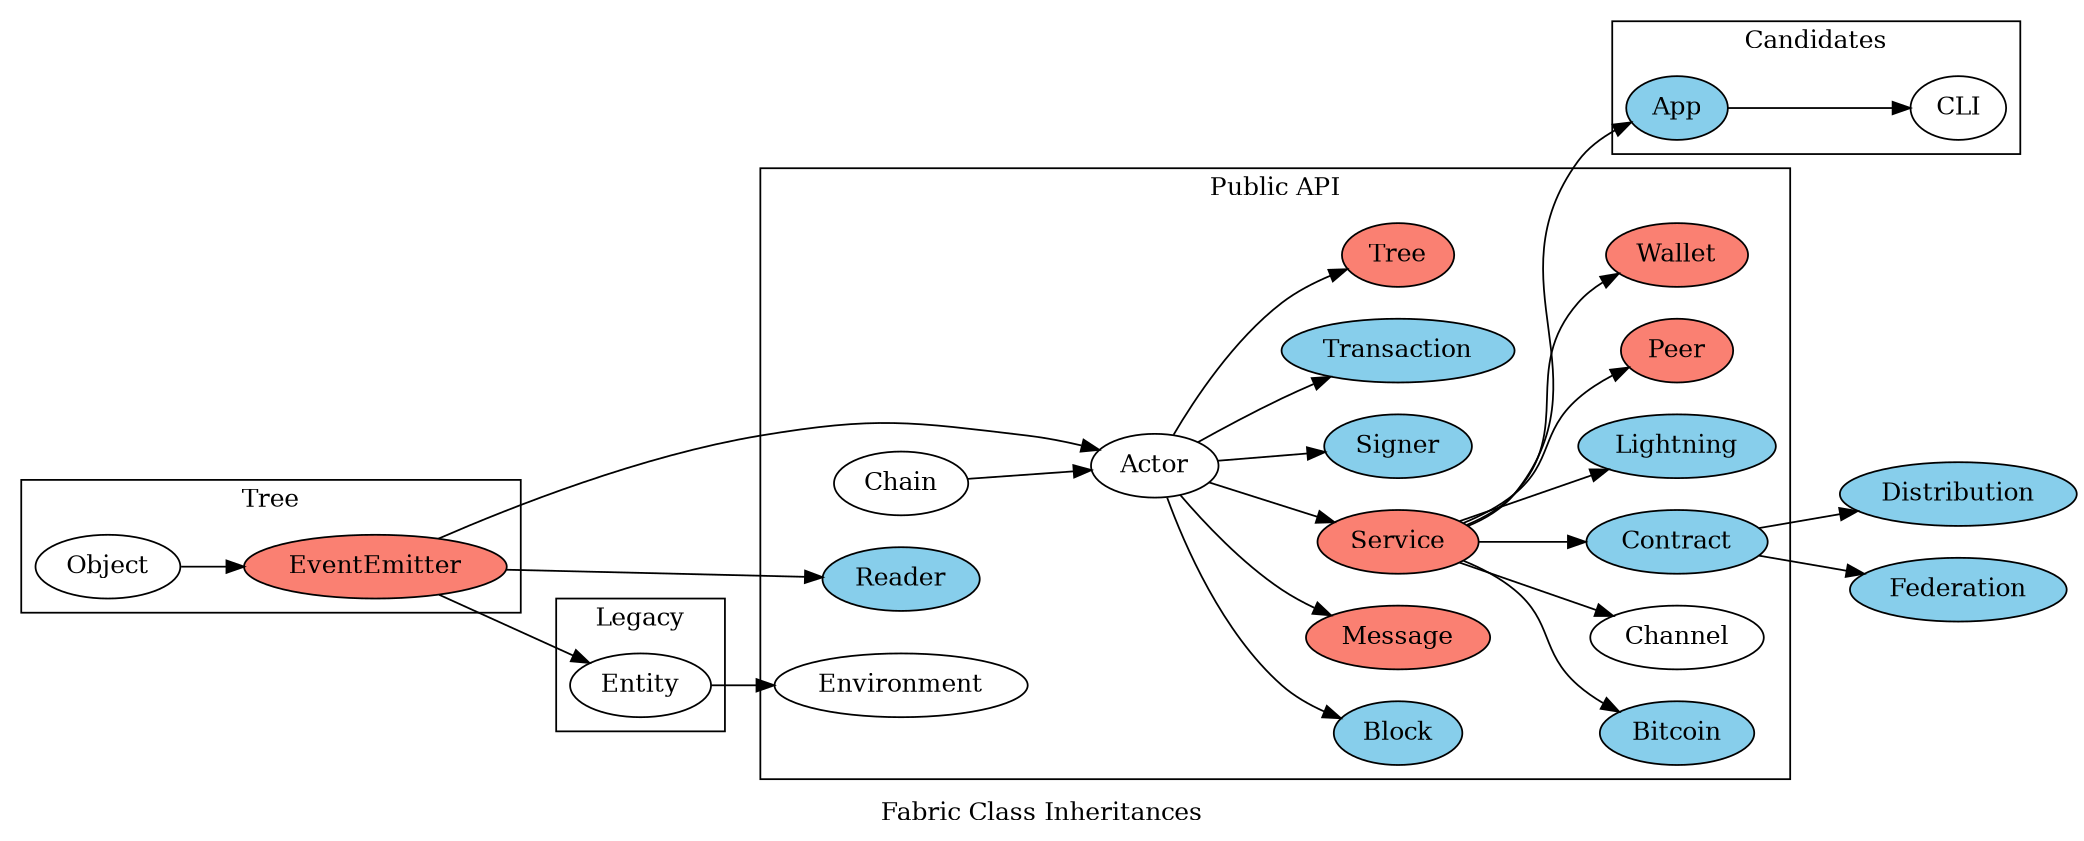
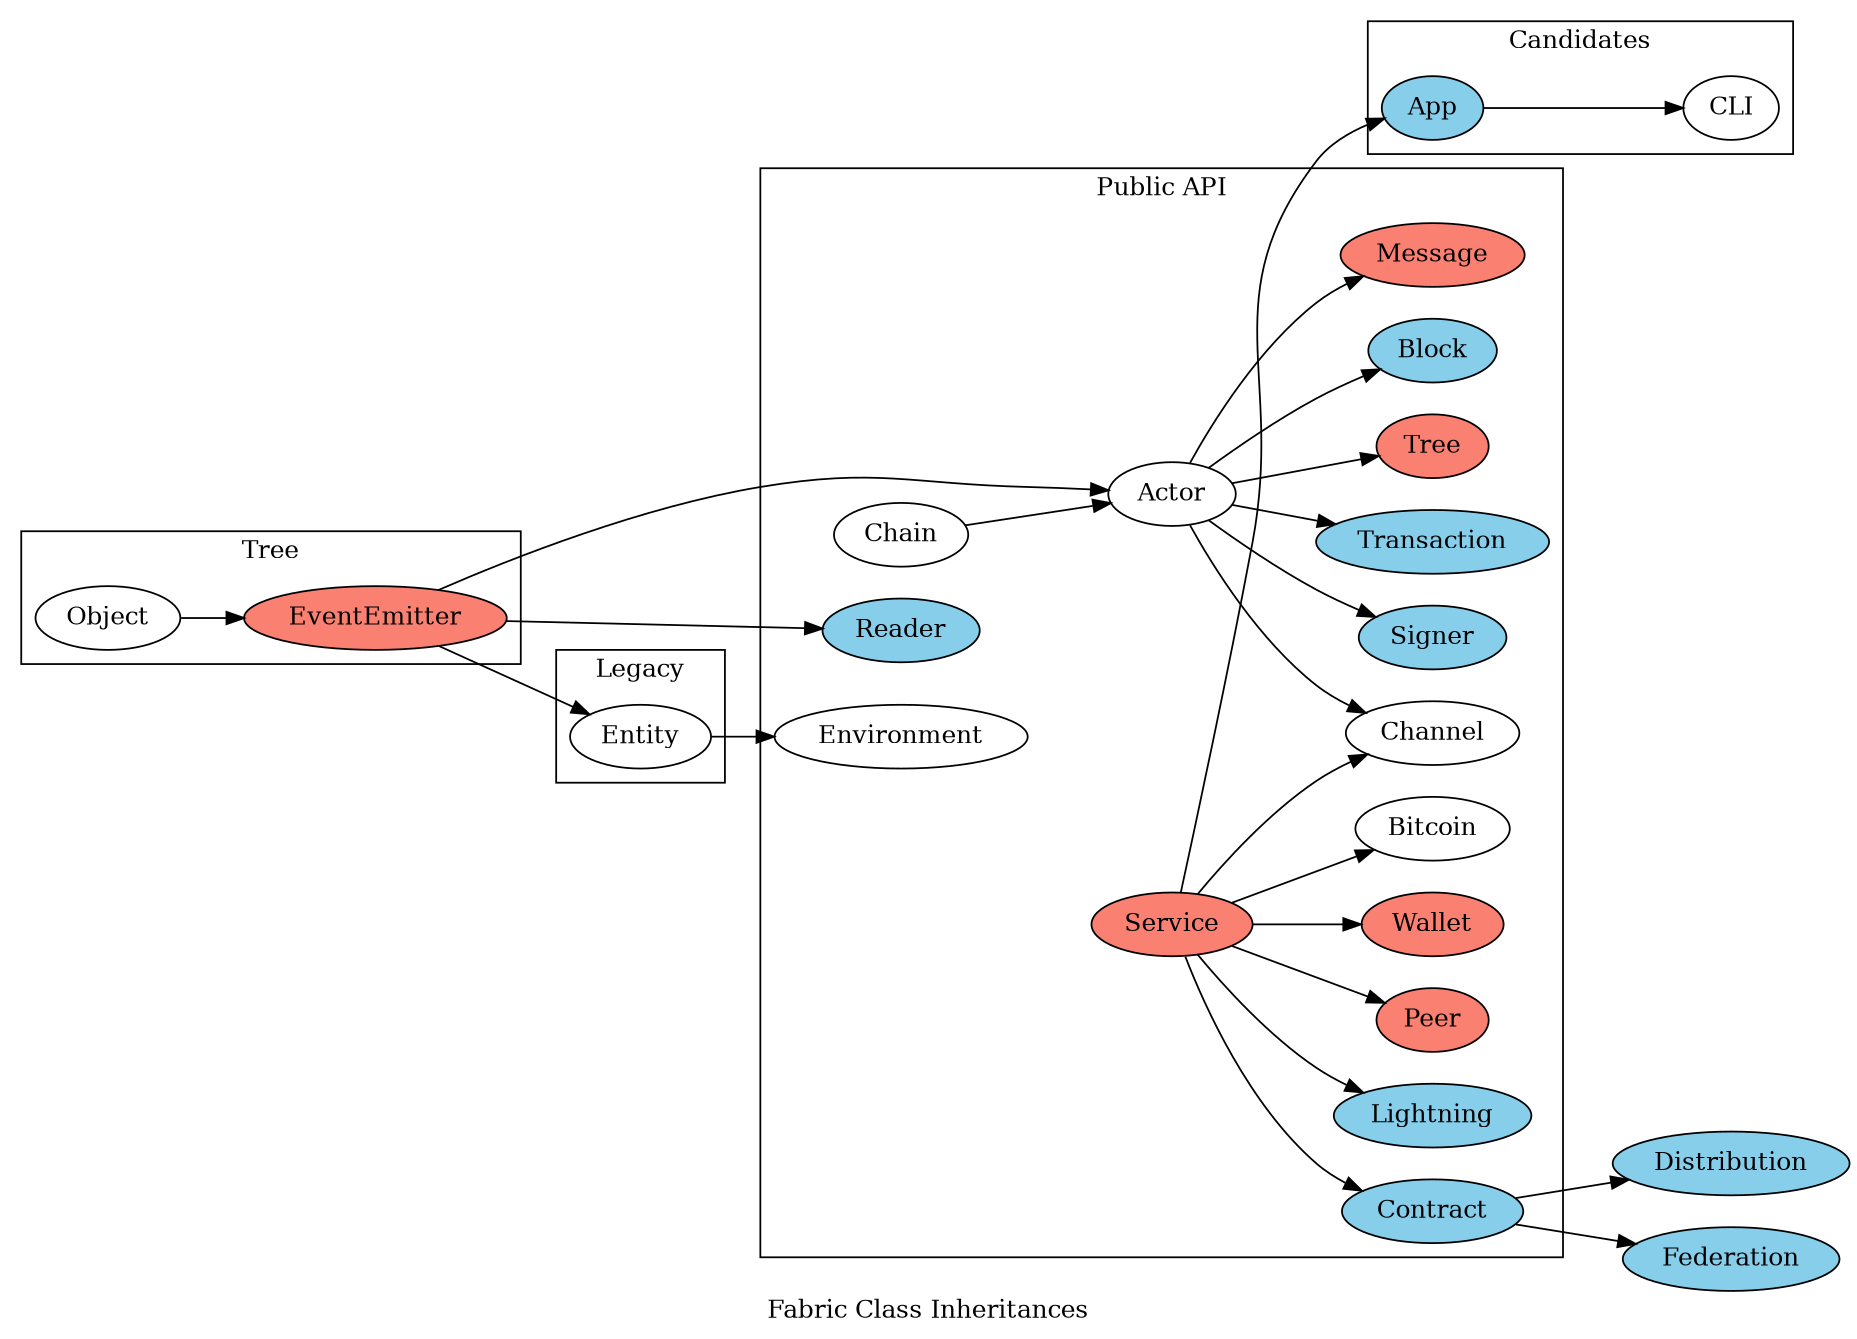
edge "Actor" -> "Service": now "Actor" -> "Channel"
node "Bitcoin": fillcolor skyblue -> white
